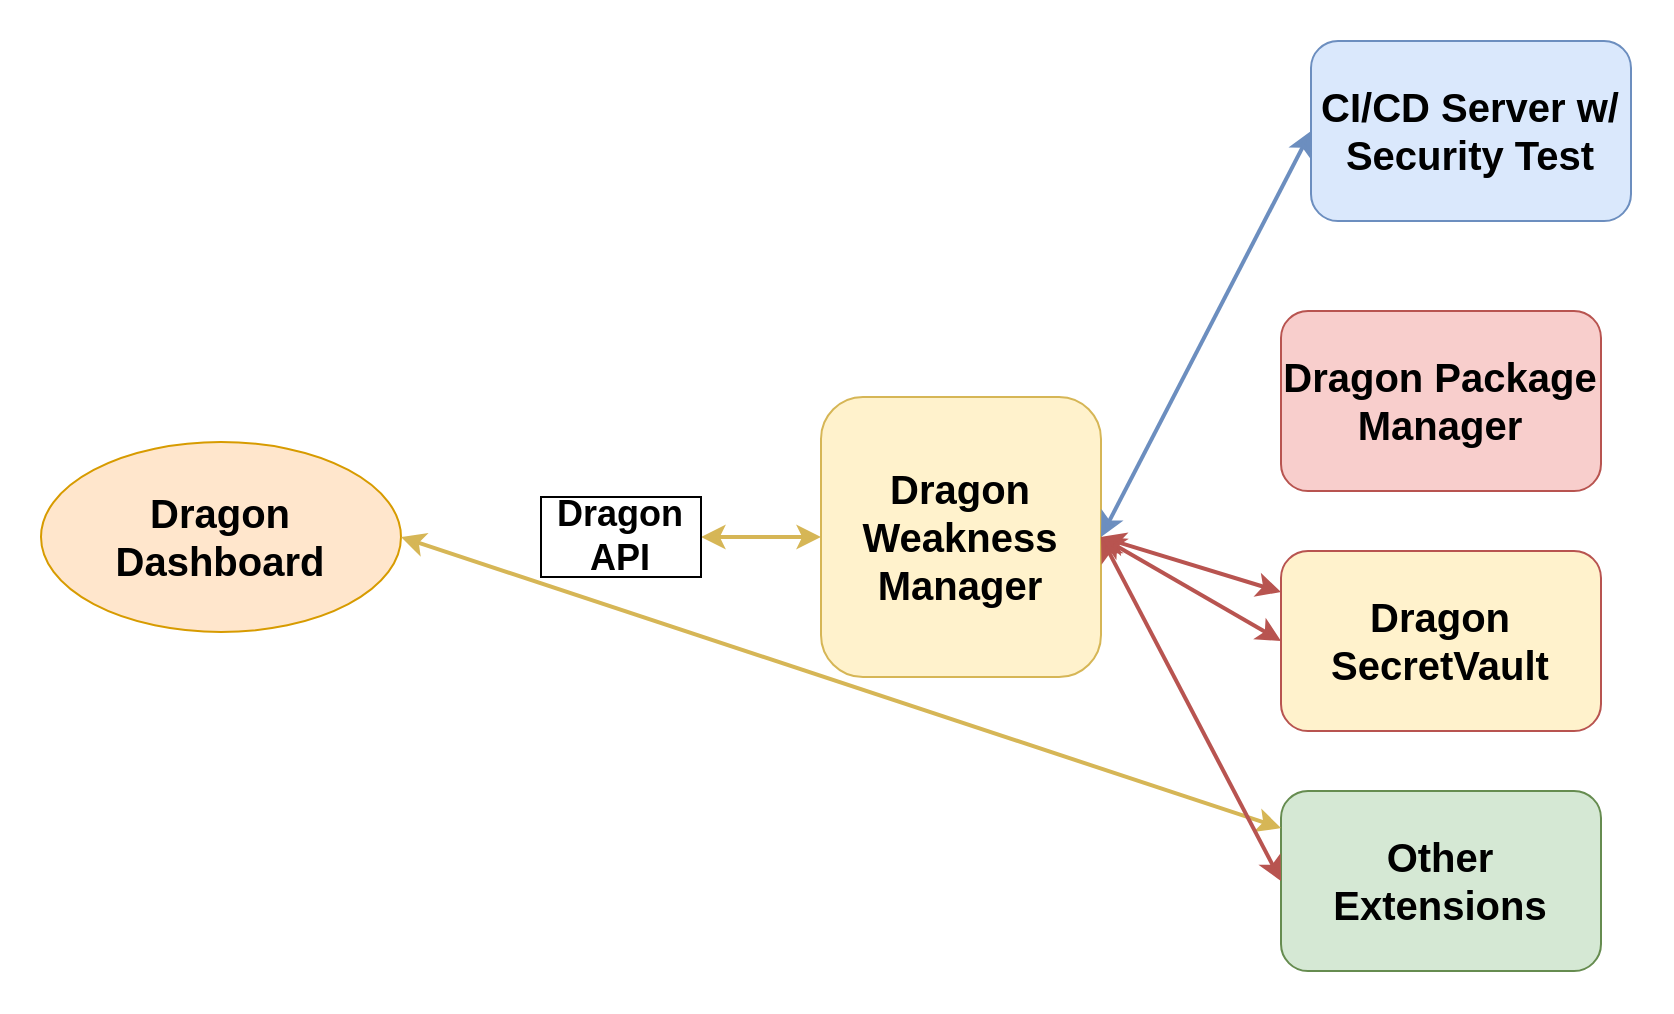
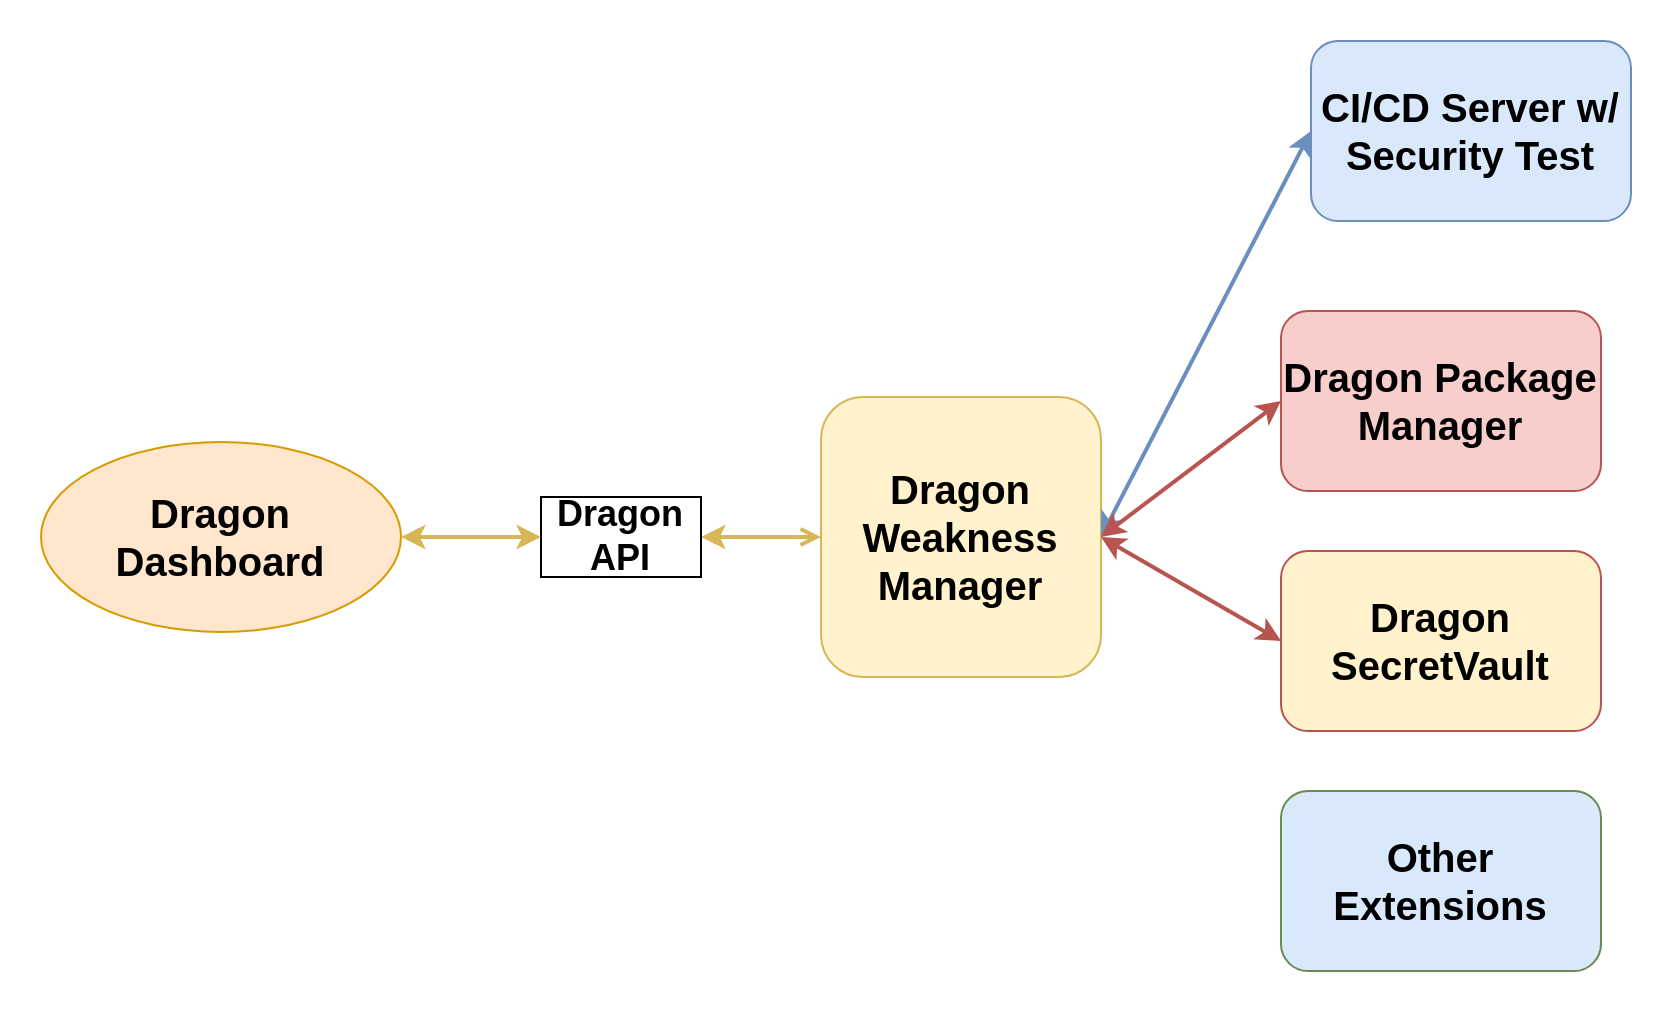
edge "Dragon API" -- "Dragon Weakness Manager": arrowhead classic -> open
edge "Dragon Weakness Manager" -- "Dragon SecretVault": now "Dragon Weakness Manager" -- "Dragon Package Manager"
edge "Dragon Dashboard" -- "Other Extensions": now "Dragon Dashboard" -- "Dragon API"
edge "Dragon Weakness Manager" -- "Other Extensions": removed
node "Other Extensions": fillcolor #d5e8d4 -> #dae8fc
